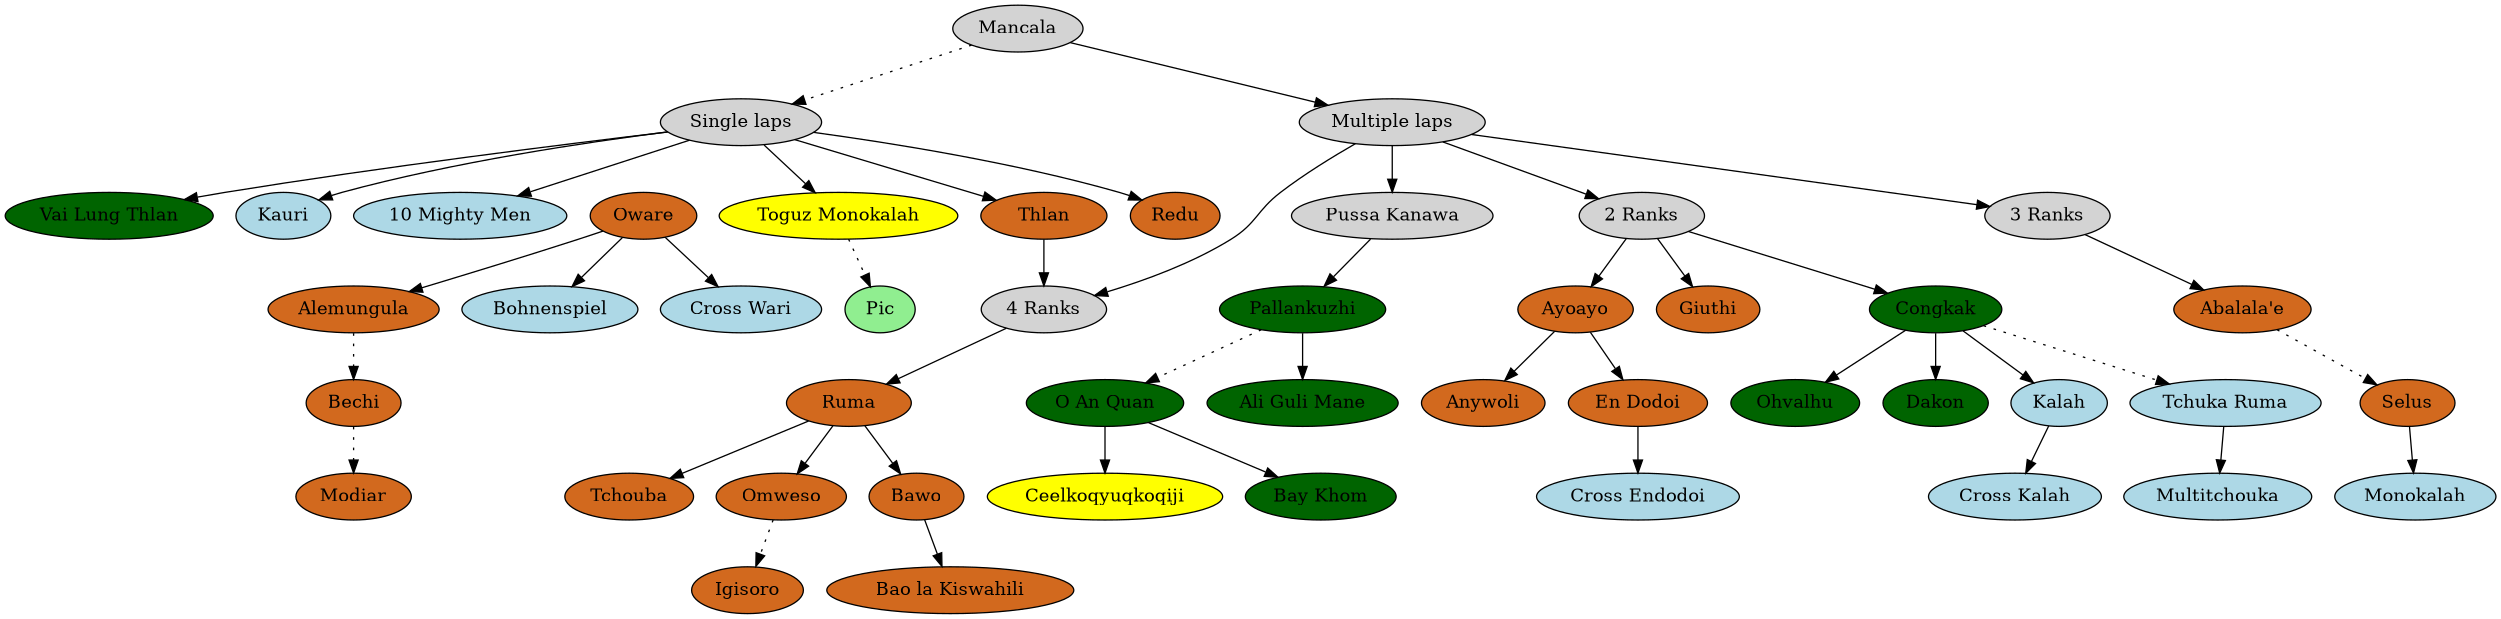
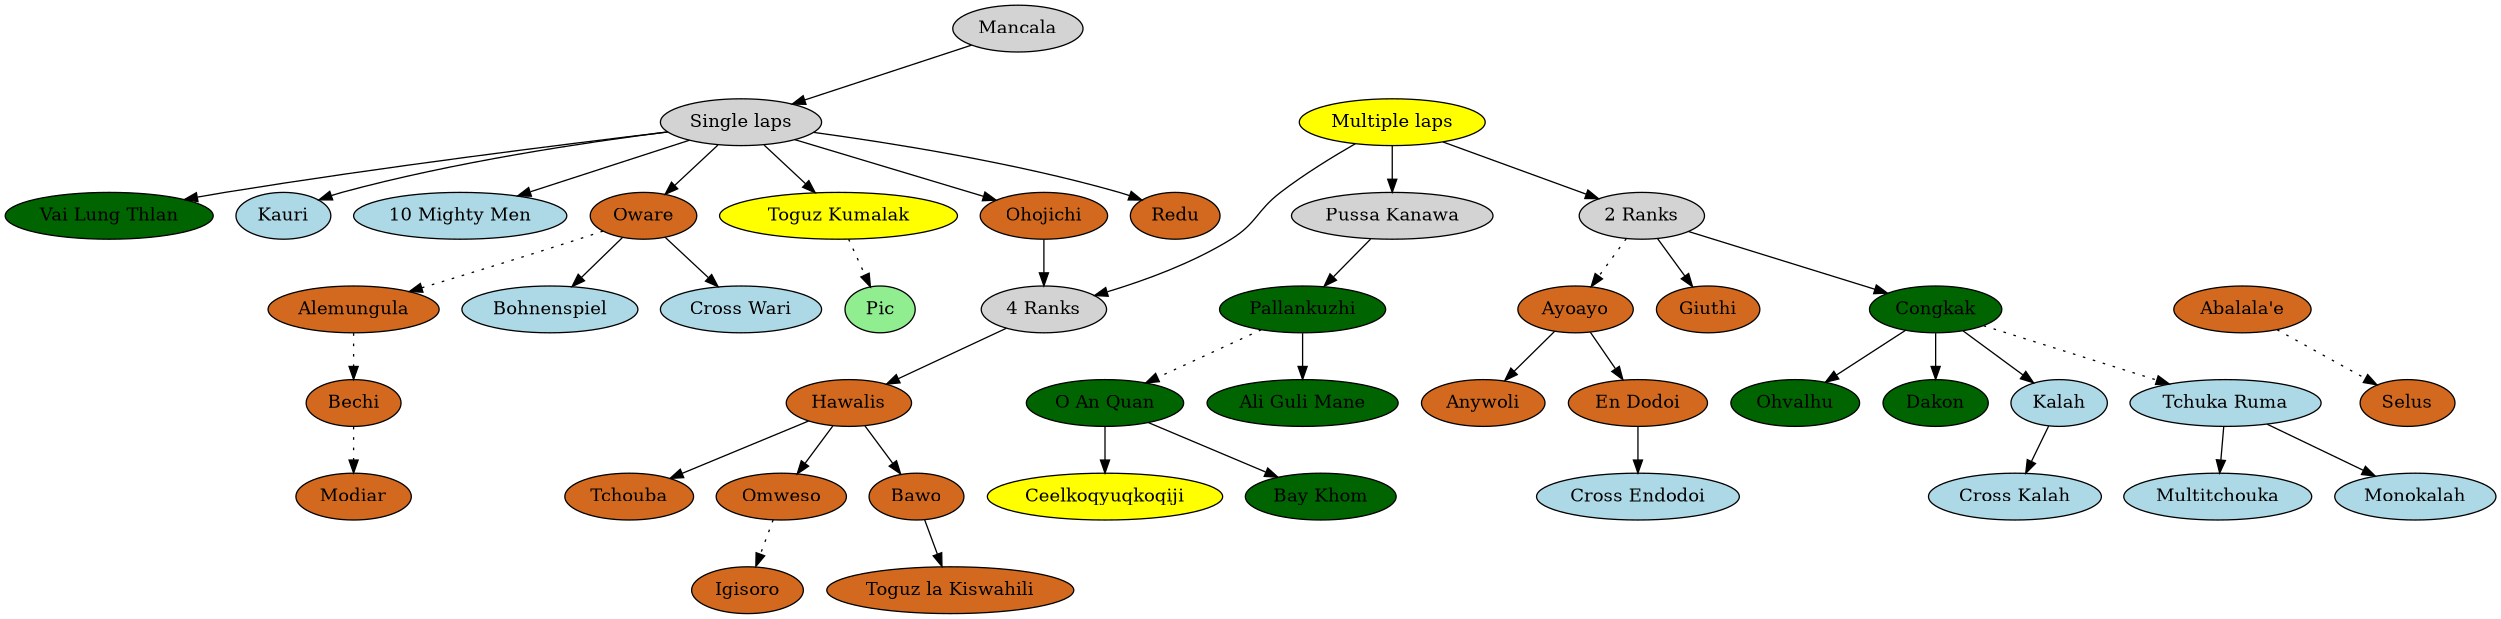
edge "Mancala" -> "Multiple laps": removed
edge "Mancala" -> "Single laps": style dotted -> solid
node "Multiple laps": fillcolor lightgray -> yellow
edge "Single laps" -> "Oware": added
node "Toguz Monokalah": label "Toguz Monokalah" -> "Toguz Kumalak"
node "Thlan": label "Thlan" -> "Ohojichi"
node "3 Ranks": removed
edge "2 Ranks" -> "Ayoayo": style solid -> dotted
edge "Oware" -> "Alemungula": style solid -> dotted
node "Ruma": label "Ruma" -> "Hawalis"
edge "Selus" -> "Monokalah": now "Tchuka Ruma" -> "Monokalah"
node "Bao la Kiswahili": label "Bao la Kiswahili" -> "Toguz la Kiswahili"
